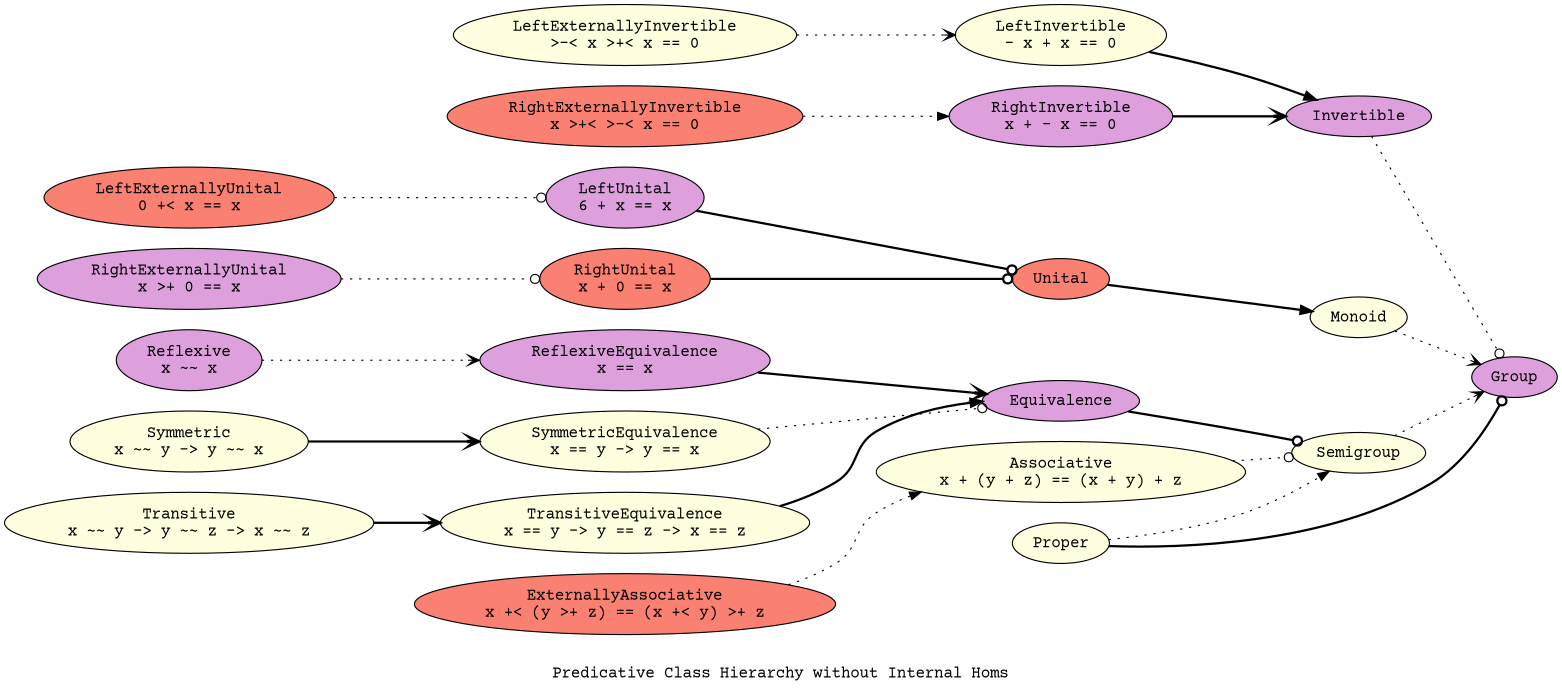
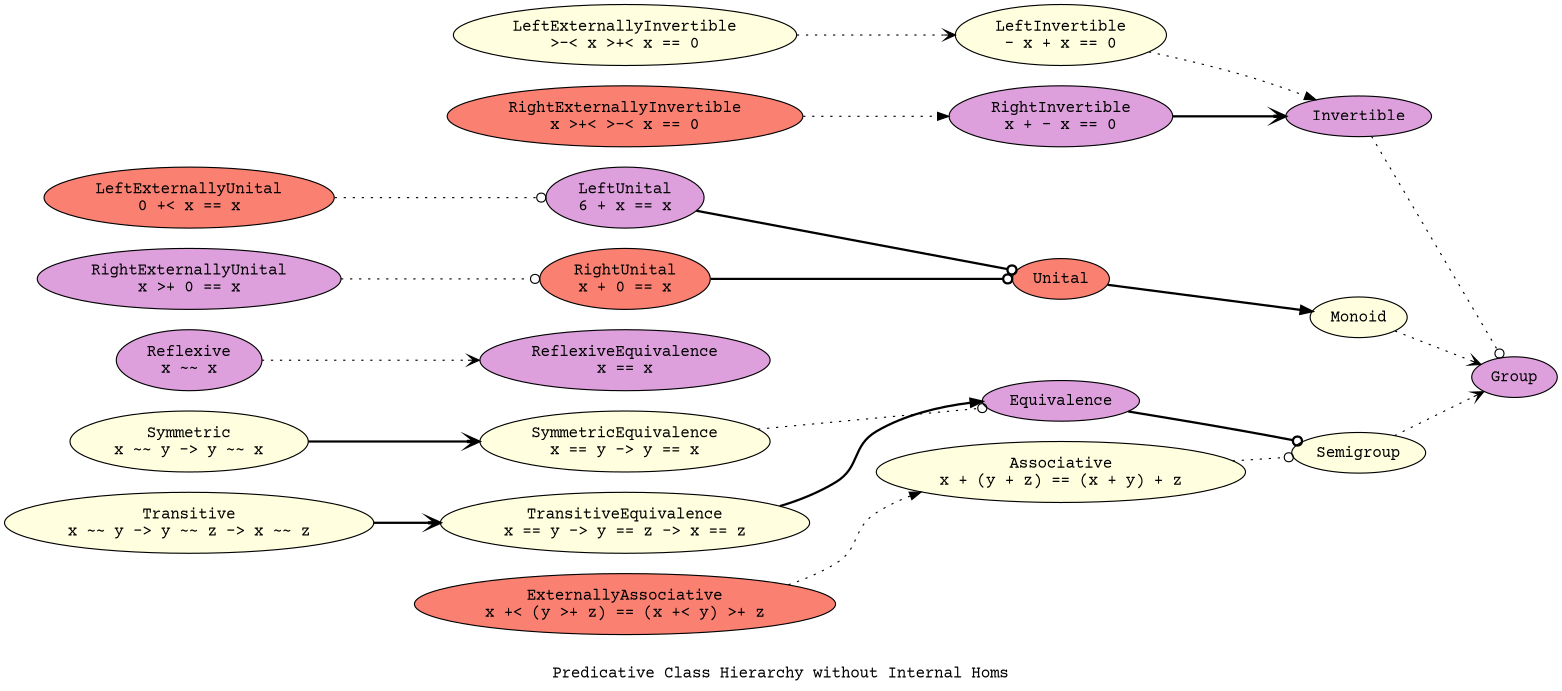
edge "LeftInvertible - x + x == 0" -> "Invertible": style bold -> dotted
edge "ReflexiveEquivalence x == x" -> "Equivalence": removed
node "Proper": removed
